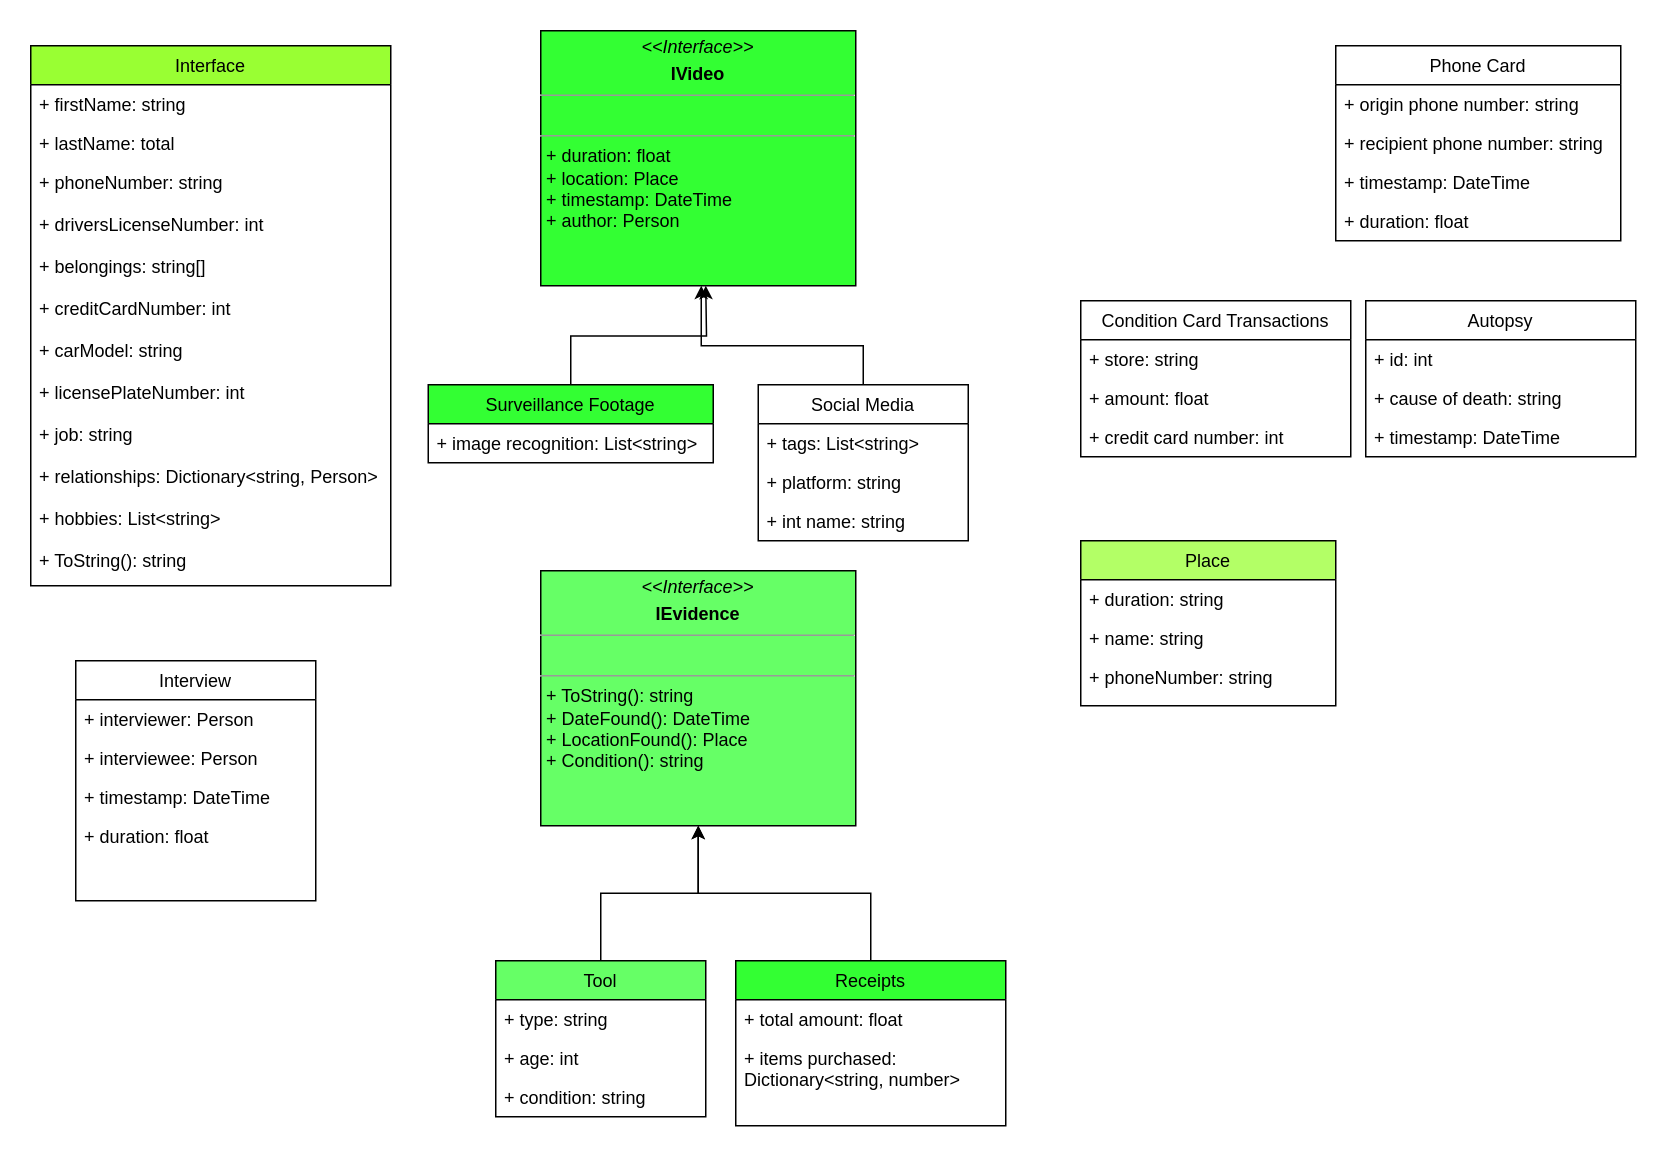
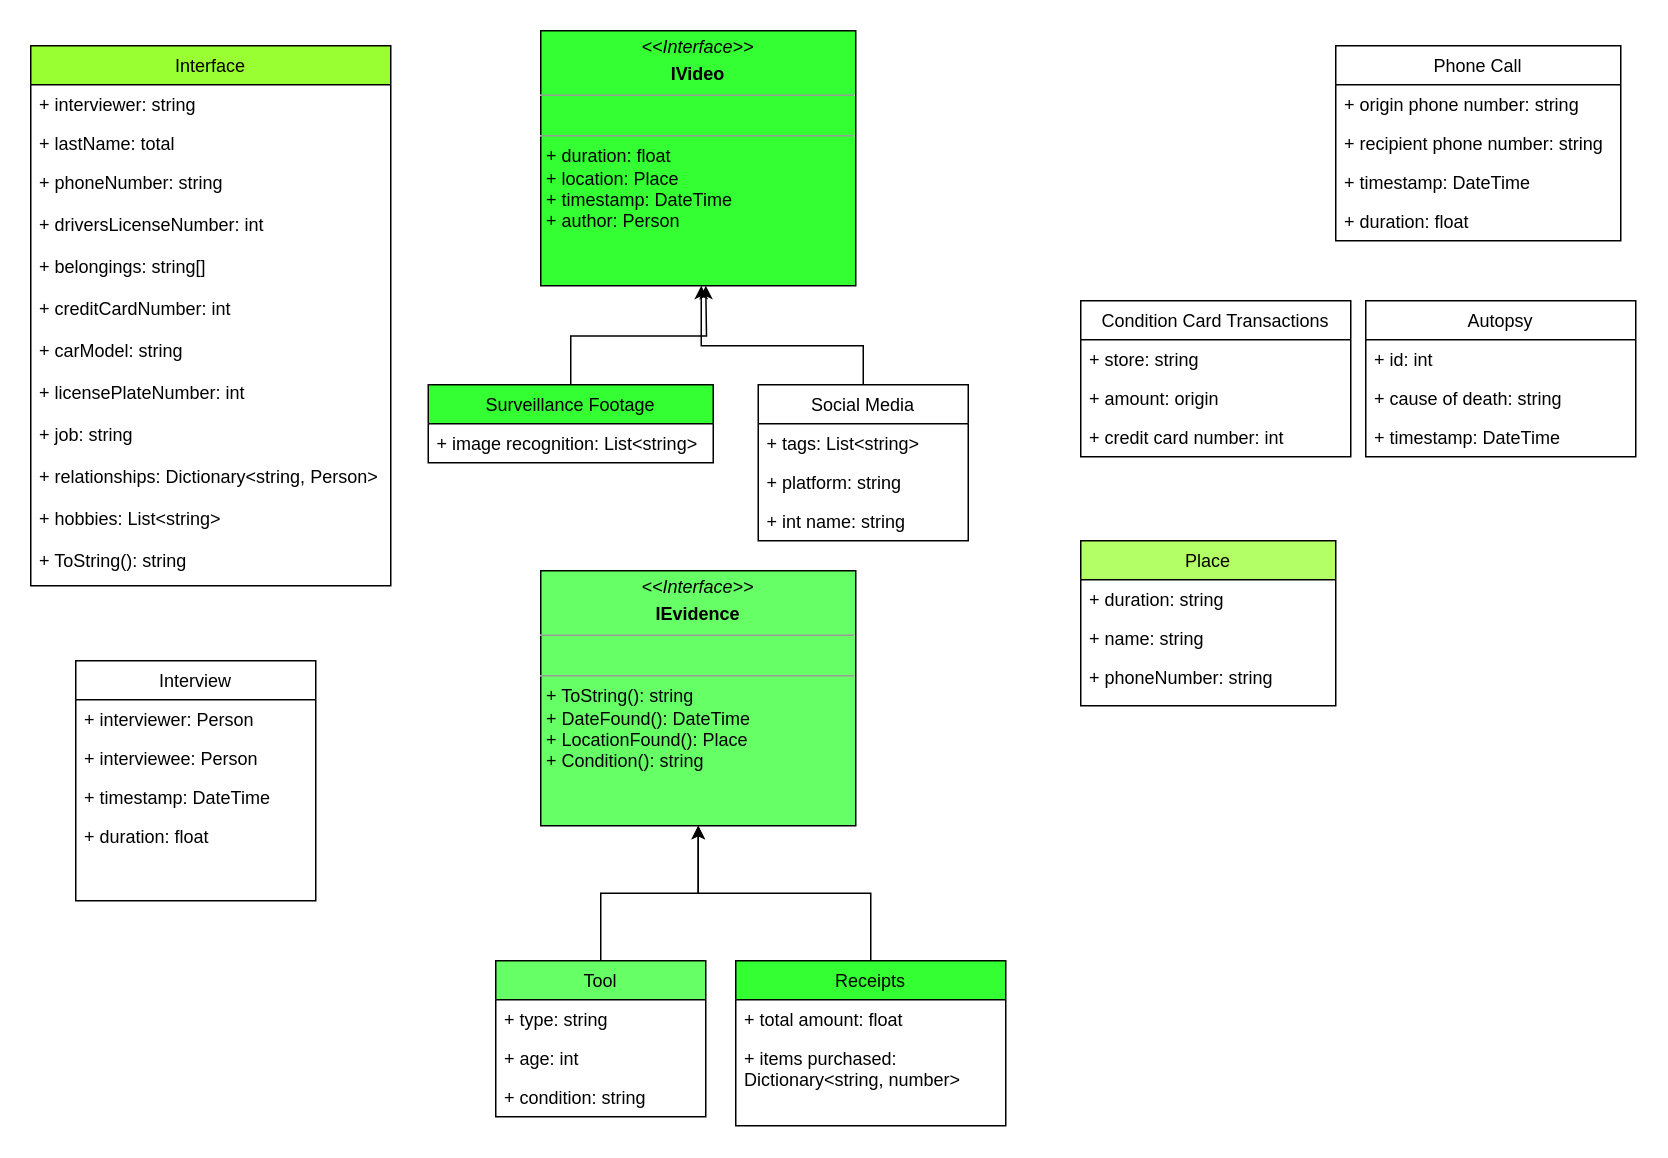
node "Phone Card": label "Phone Card" -> "Phone Call"
node "+ firstName: string": label "+ firstName: string" -> "+ interviewer: string"
node "+ amount: float": label "+ amount: float" -> "+ amount: origin"
